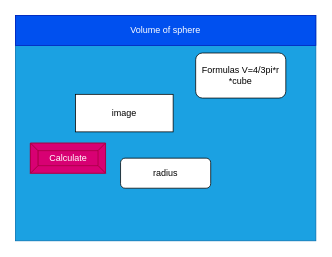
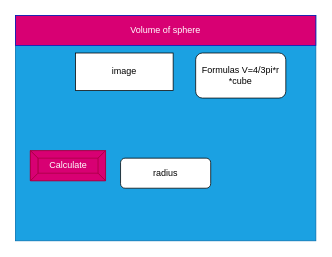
node "Volume of sphere": fillcolor #0050ef -> #d80073
node "image": moved (124, 113) -> (124, 72)
node "Calculate": moved (68, 158) -> (68, 165)
